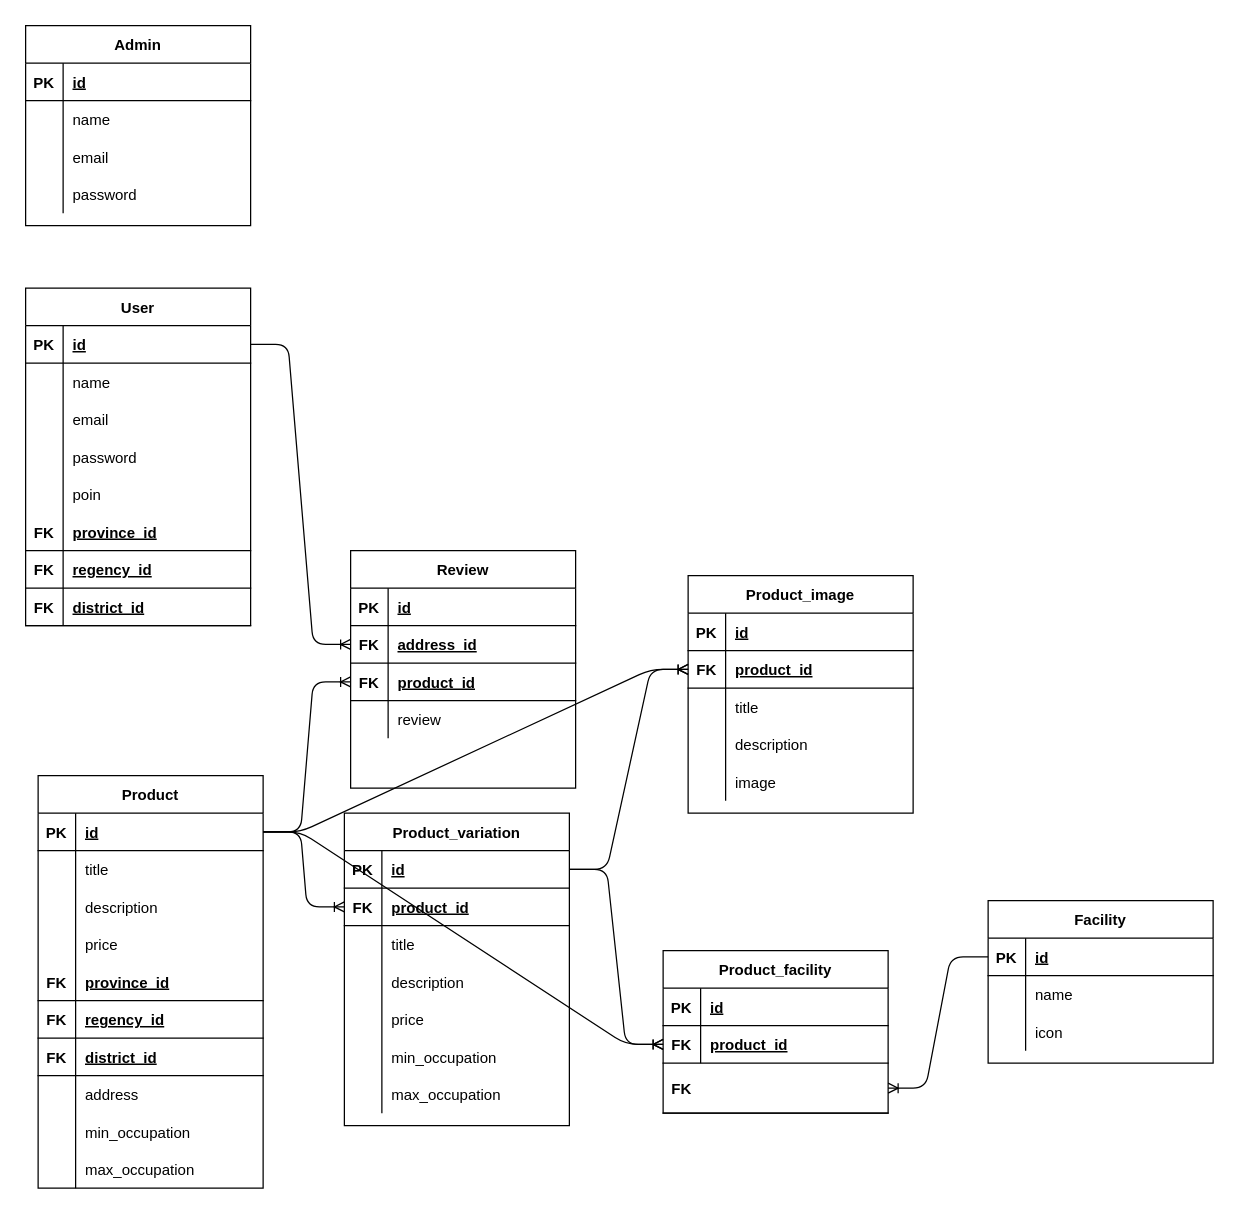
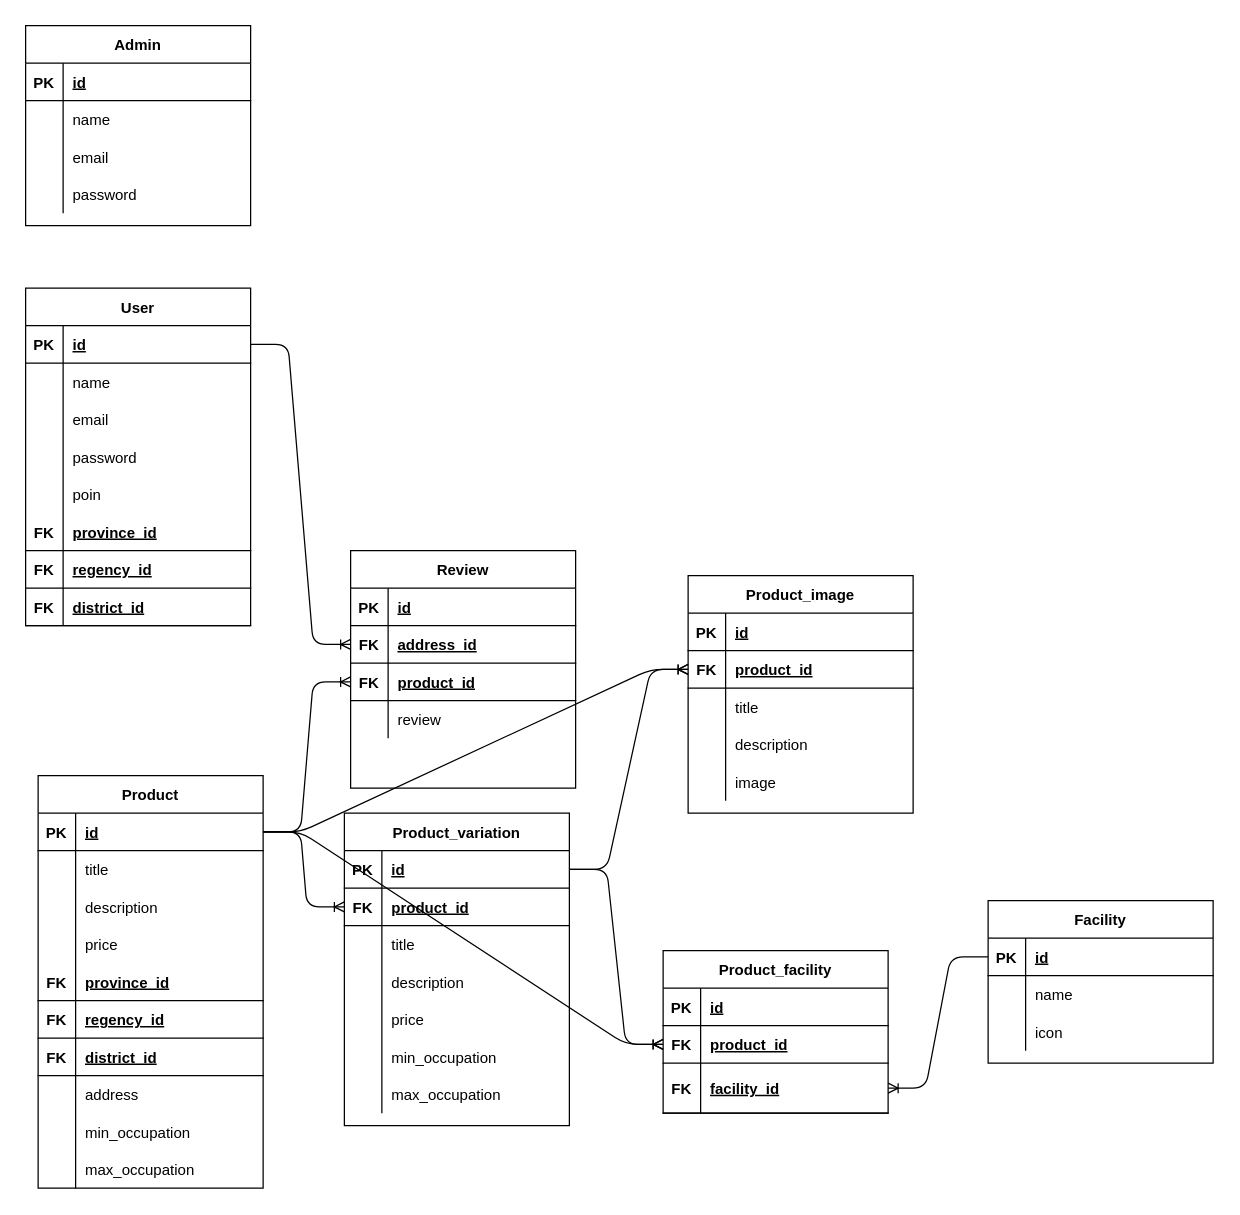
node "facility_id": added
